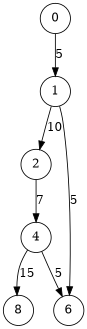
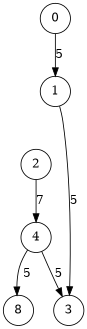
edge "1" -> "2": removed, label "10"
edge "4" -> "8": label "15" -> "5"
node "6": label "6" -> "3"
